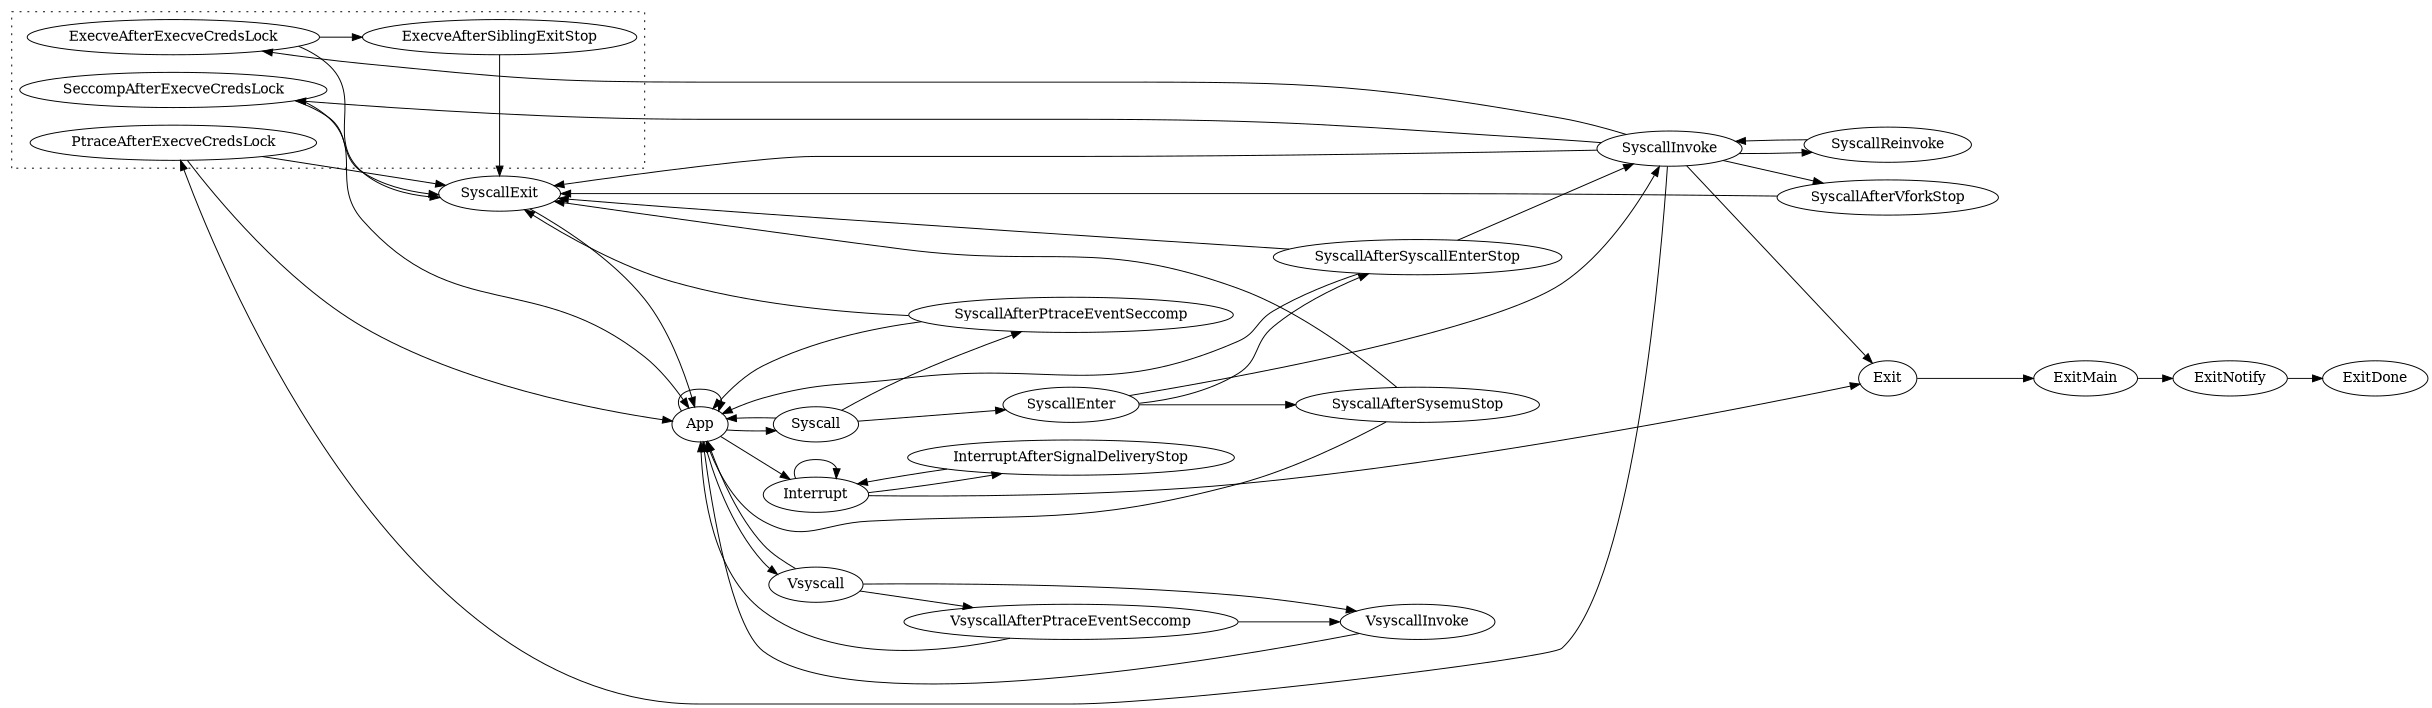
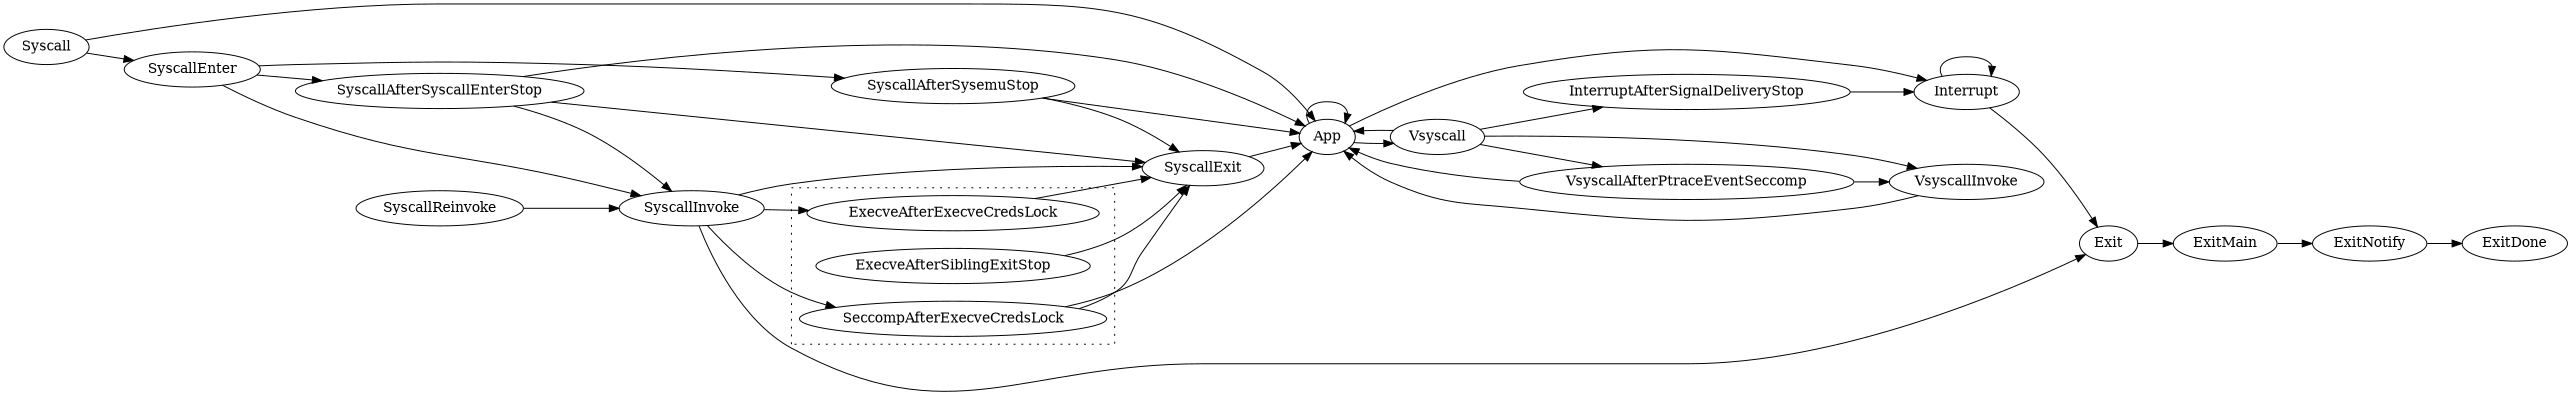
edge "ExecveAfterExecveCredsLock" -> "ExecveAfterSiblingExitStop": removed
node "PtraceAfterExecveCredsLock": removed
edge "SyscallInvoke" -> "SyscallReinvoke": removed
node "SyscallAfterVforkStop": removed
node "SyscallAfterPtraceEventSeccomp": removed
edge "App" -> "Syscall": removed
edge "Interrupt" -> "InterruptAfterSignalDeliveryStop": now "Vsyscall" -> "InterruptAfterSignalDeliveryStop"
